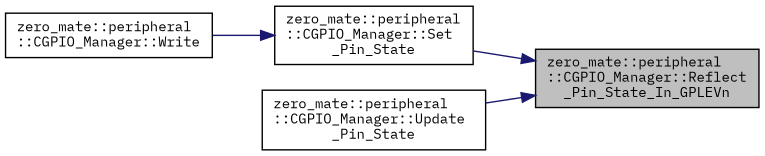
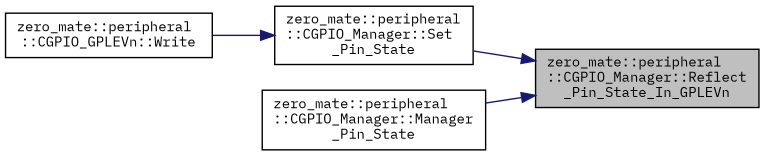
node "zero_mate::peripheral ::CGPIO_Manager::Write": label "zero_mate::peripheral ::CGPIO_Manager::Write" -> "zero_mate::peripheral ::CGPIO_GPLEVn::Write"
node "zero_mate::peripheral ::CGPIO_Manager::Update _Pin_State": label "zero_mate::peripheral ::CGPIO_Manager::Update _Pin_State" -> "zero_mate::peripheral ::CGPIO_Manager::Manager _Pin_State"
